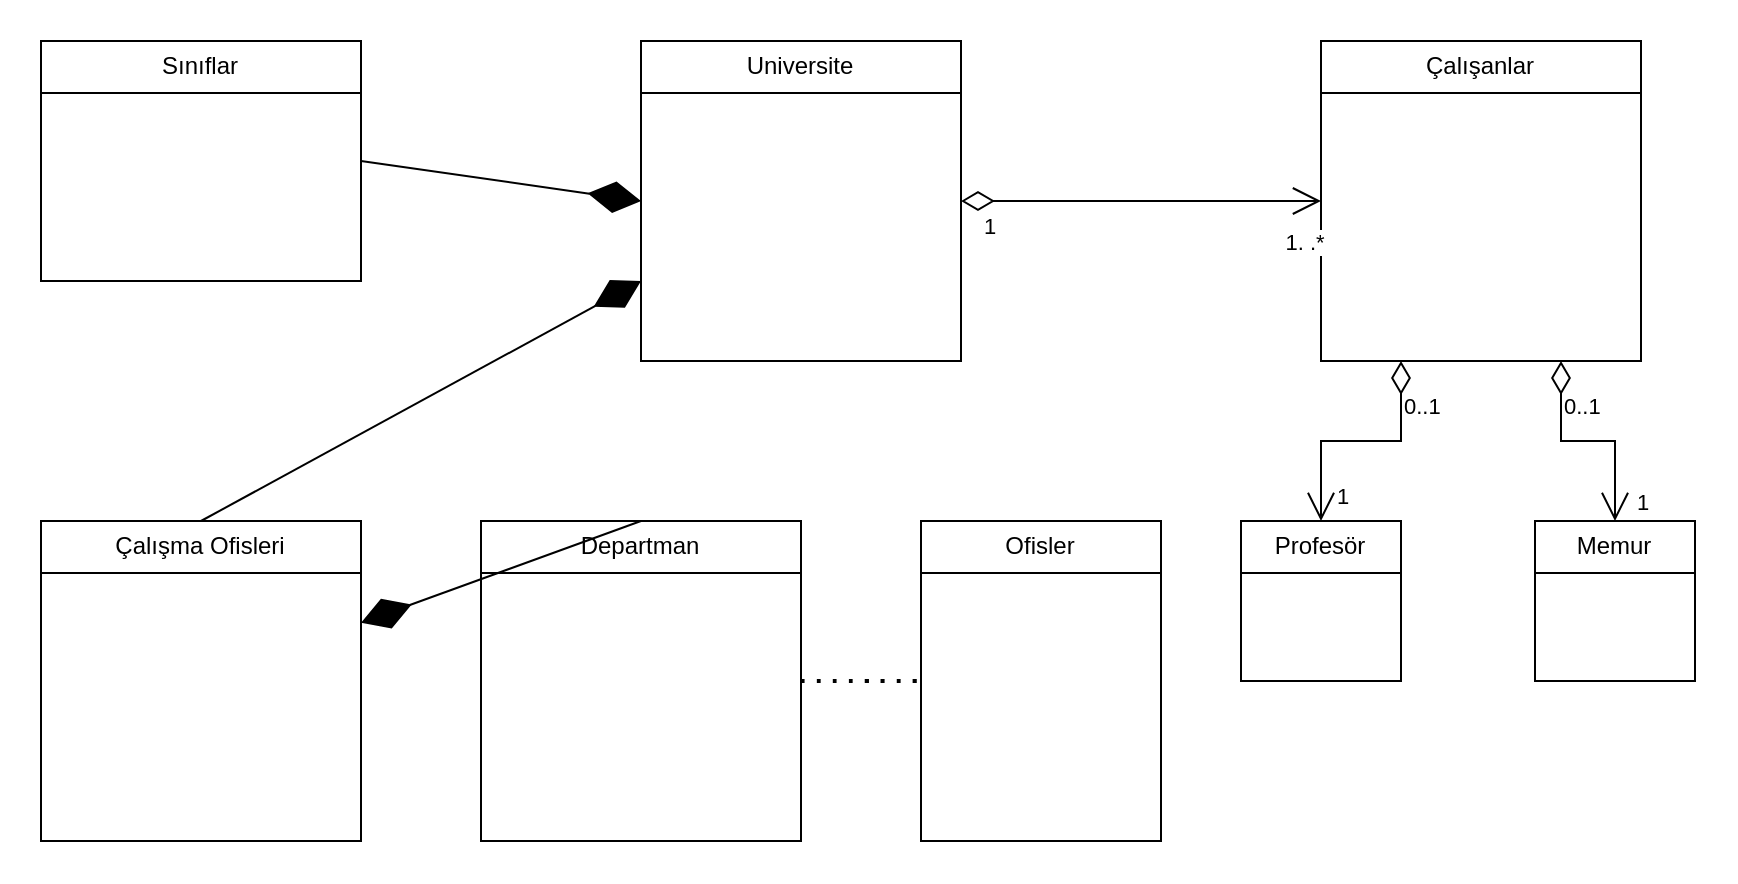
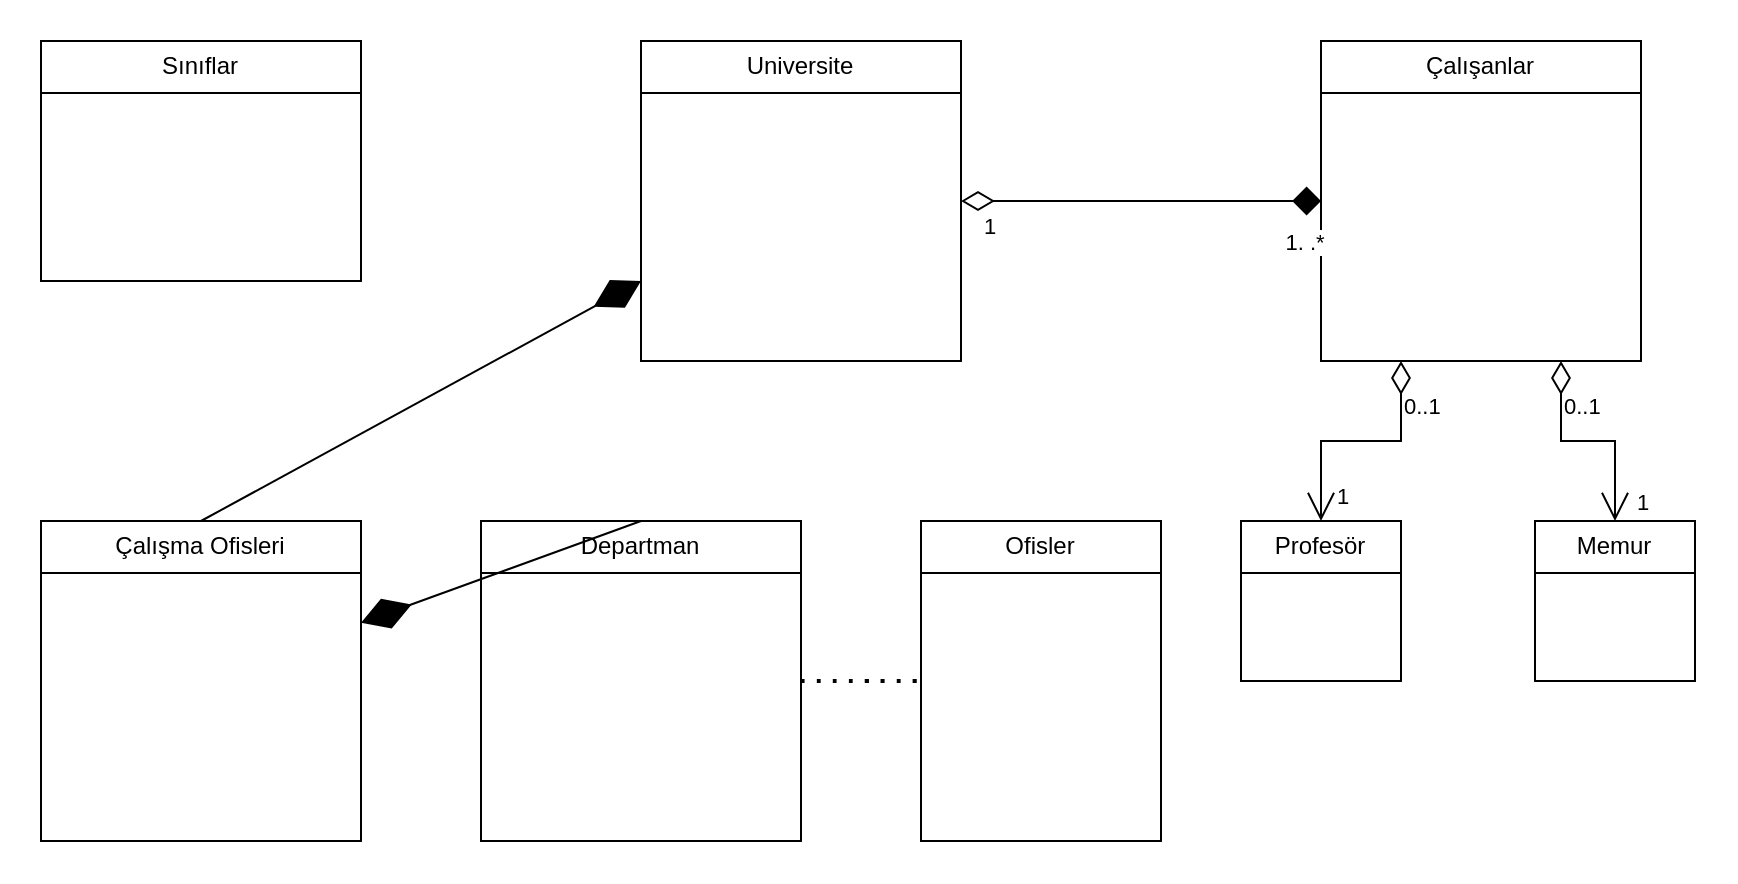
edge "Sınıflar" -> "Universite": removed
edge "Universite" -- "Çalışanlar": arrowhead open -> diamond
